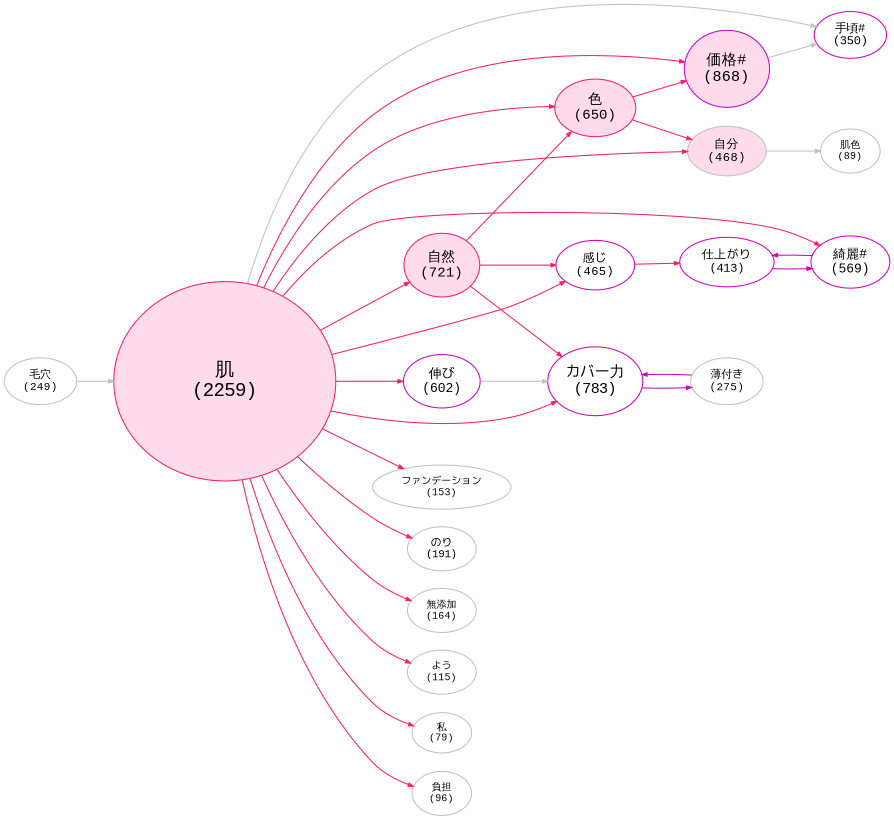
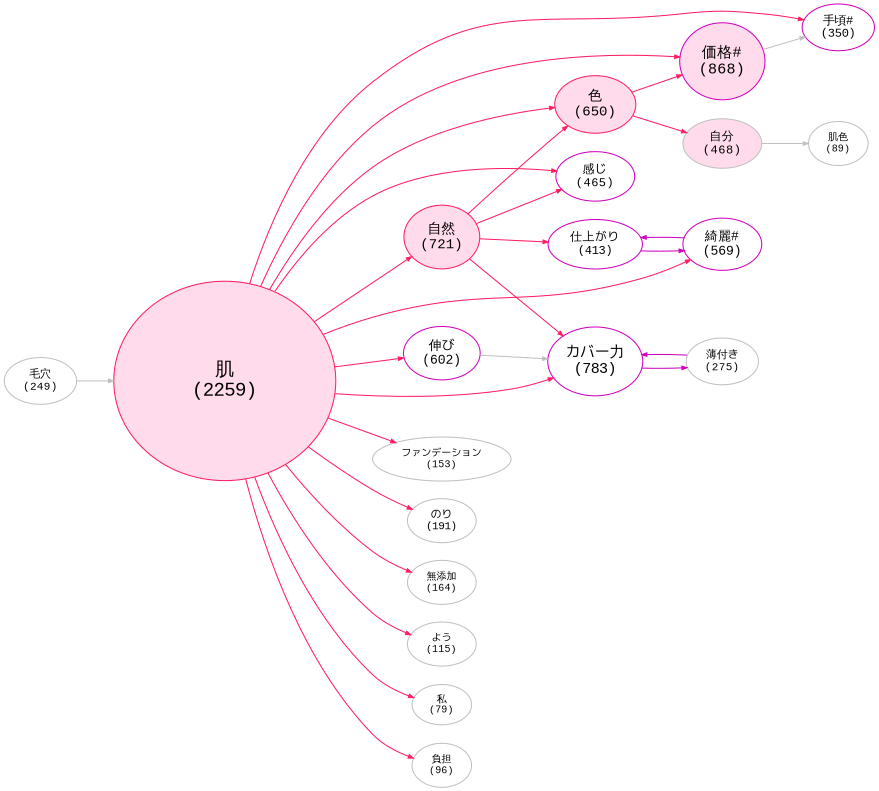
edge "肌 (2259)" -> "手頃# (350)": color gray -> #ff1c62
edge "肌 (2259)" -> "自分 (468)": removed
edge "感じ (465)" -> "仕上がり (413)": now "自然 (721)" -> "仕上がり (413)"
